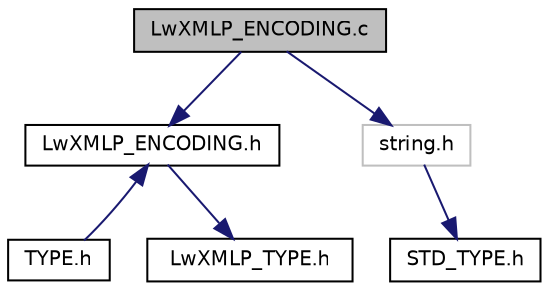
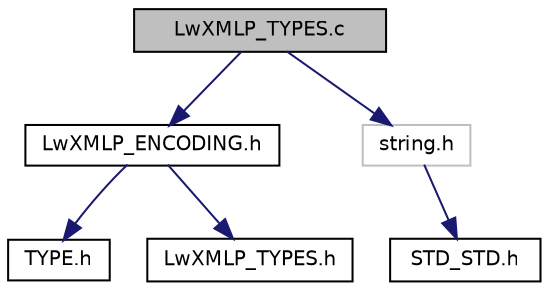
node "LwXMLP_ENCODING.c": label "LwXMLP_ENCODING.c" -> "LwXMLP_TYPES.c"
edge "TYPE.h" -> "LwXMLP_ENCODING.h": reversed
node "LwXMLP_TYPE.h": label "LwXMLP_TYPE.h" -> "LwXMLP_TYPES.h"
node "STD_TYPE.h": label "STD_TYPE.h" -> "STD_STD.h"
